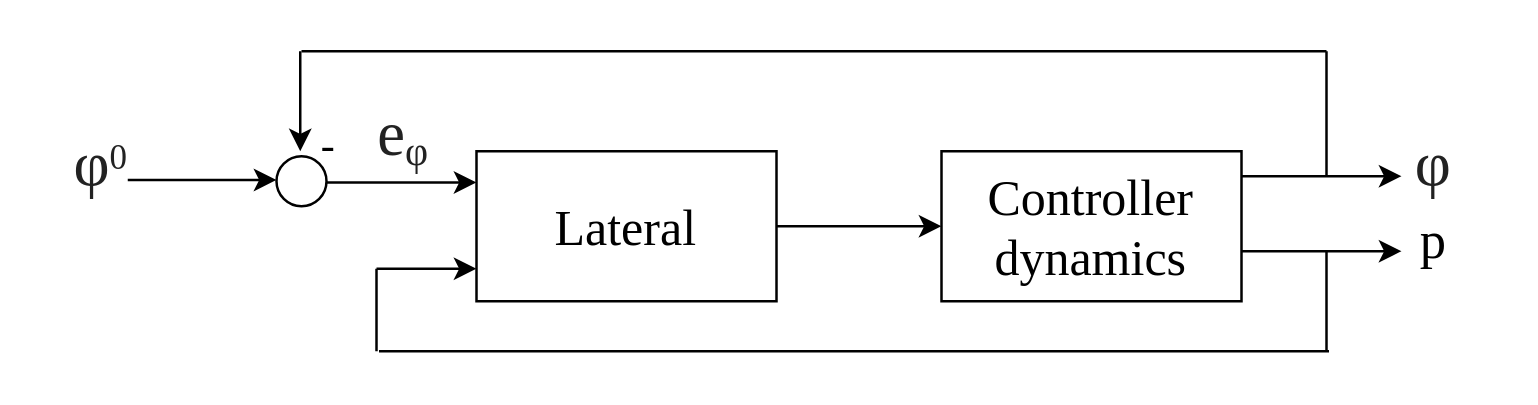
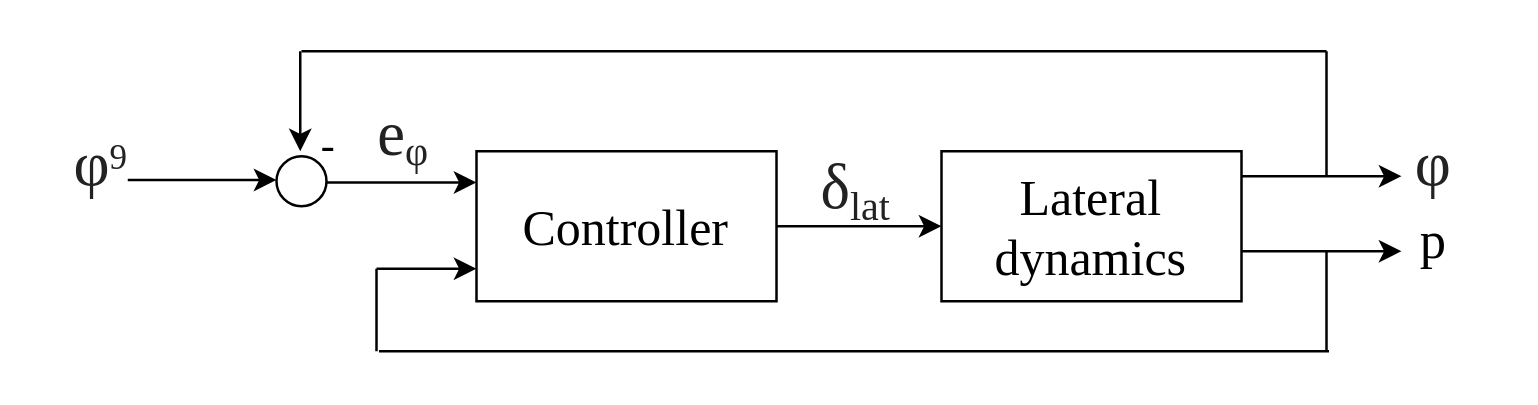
node "φ0": label "φ0" -> "φ9"
node "δlat": added
node "Lateral": label "Lateral" -> "Controller"
node "Controller dynamics": label "Controller dynamics" -> "Lateral dynamics"
